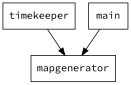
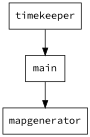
edge "timekeeper" -> "mapgenerator": now "timekeeper" -> "main"
